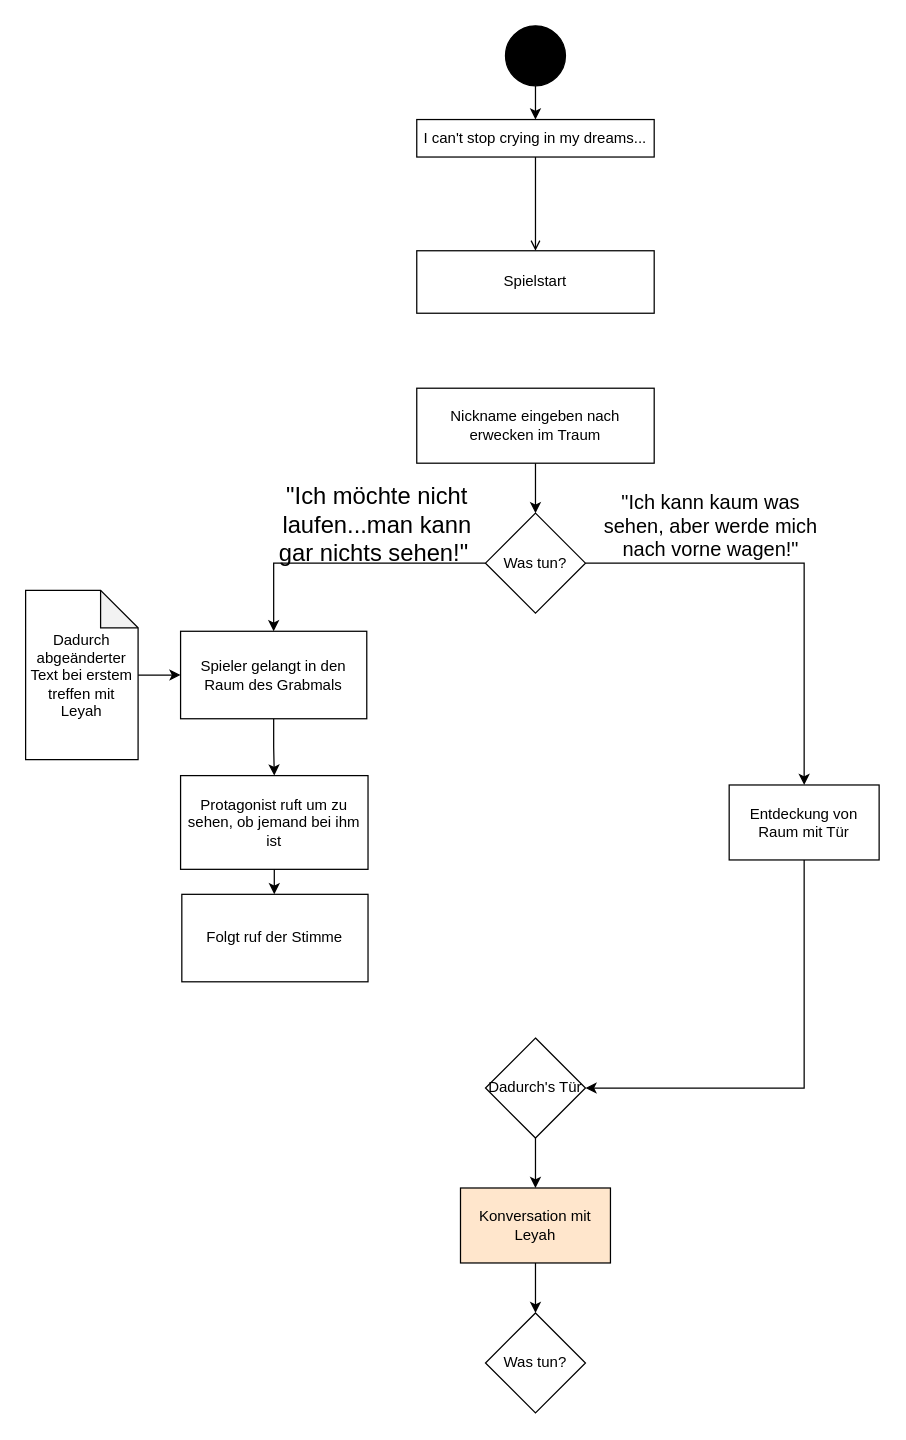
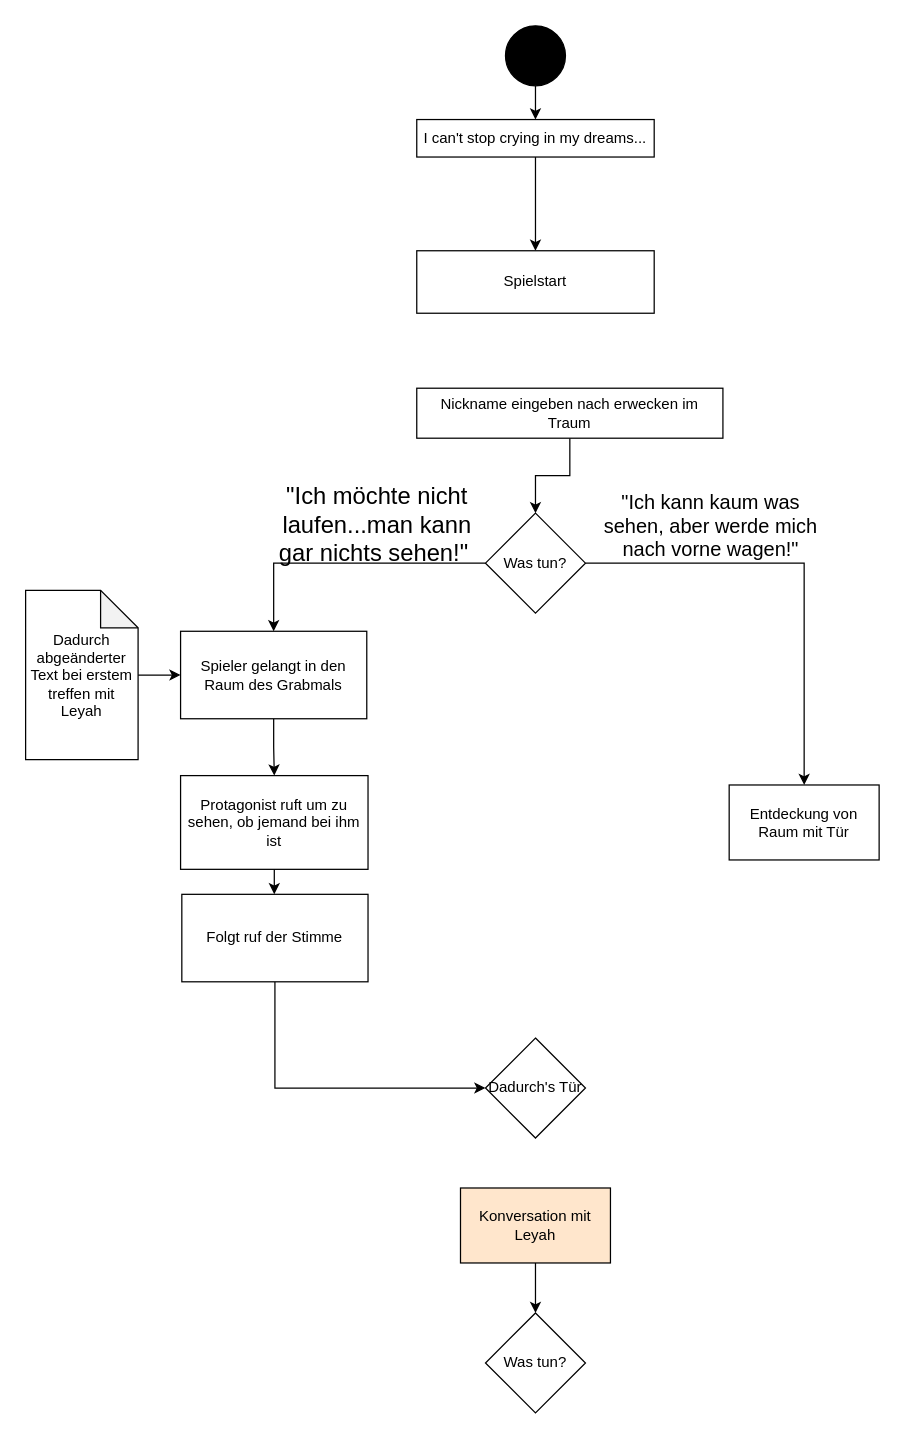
edge "I can't stop crying in my dreams..." -> "Spielstart": arrowhead open -> classic
node "Nickname eingeben nach erwecken im Traum": size 238x75 -> 306x50
edge "Entdeckung von Raum mit Tür" -> "Dadurch's Tür": removed
edge "Folgt ruf der Stimme" -> "Dadurch's Tür": added
edge "Dadurch's Tür" -> "Konversation mit Leyah": removed
